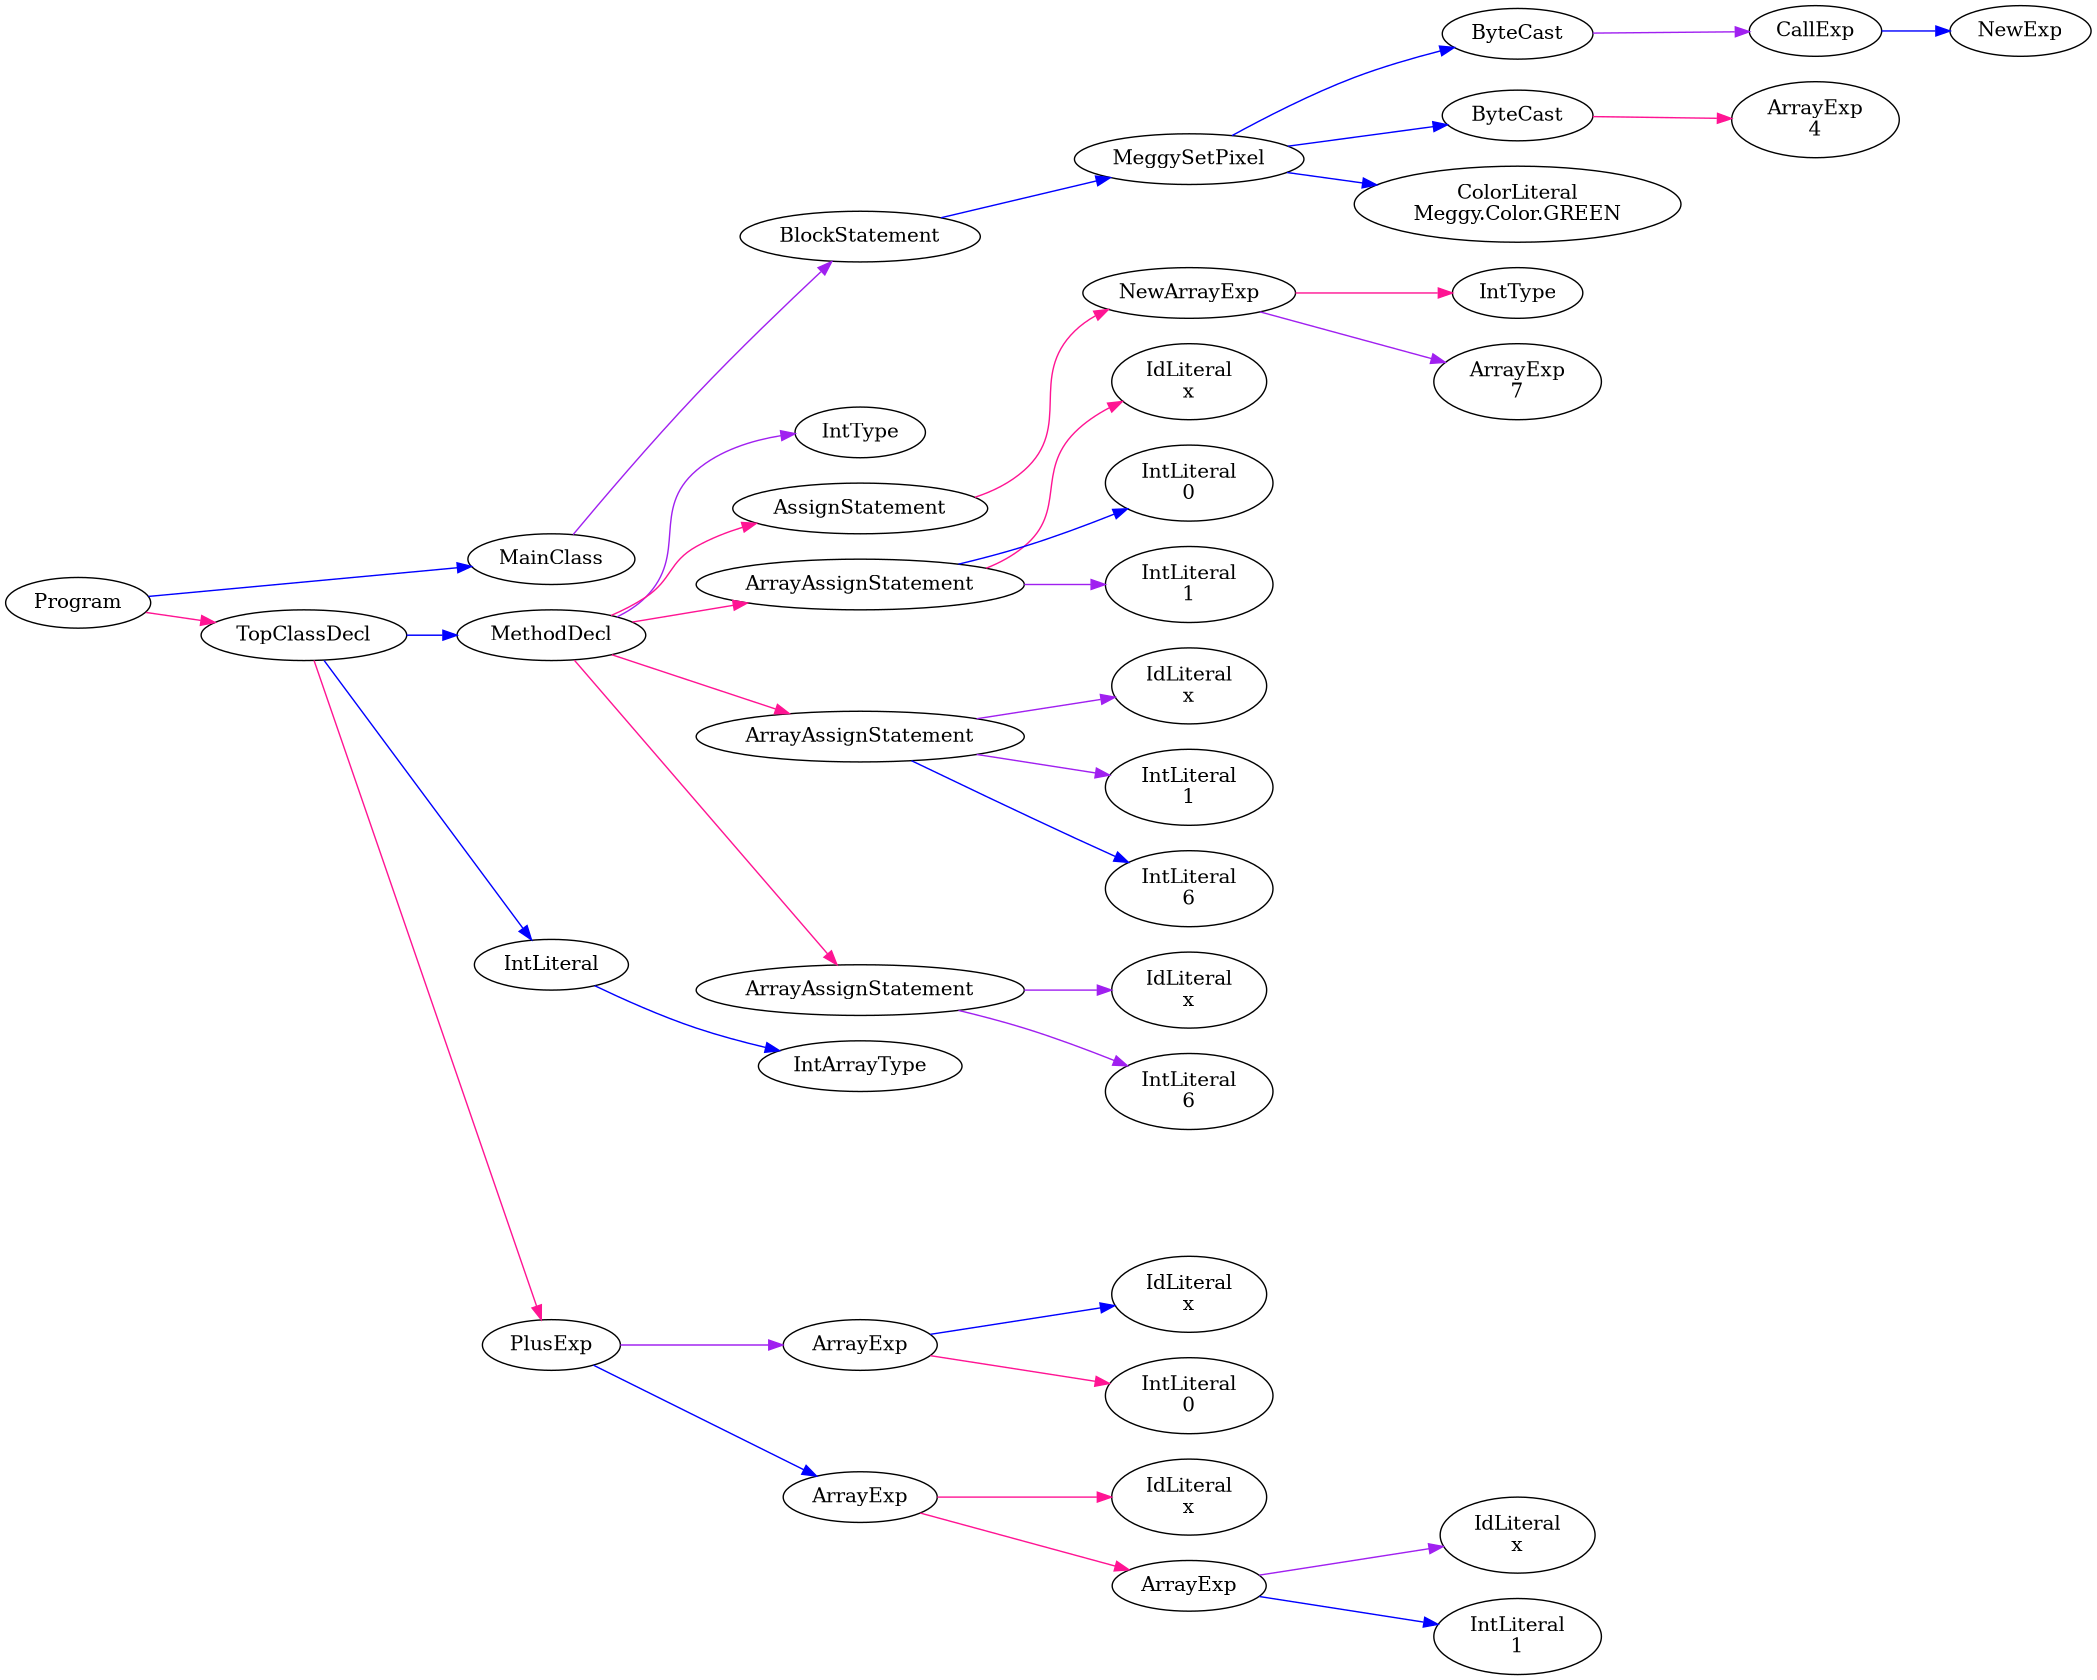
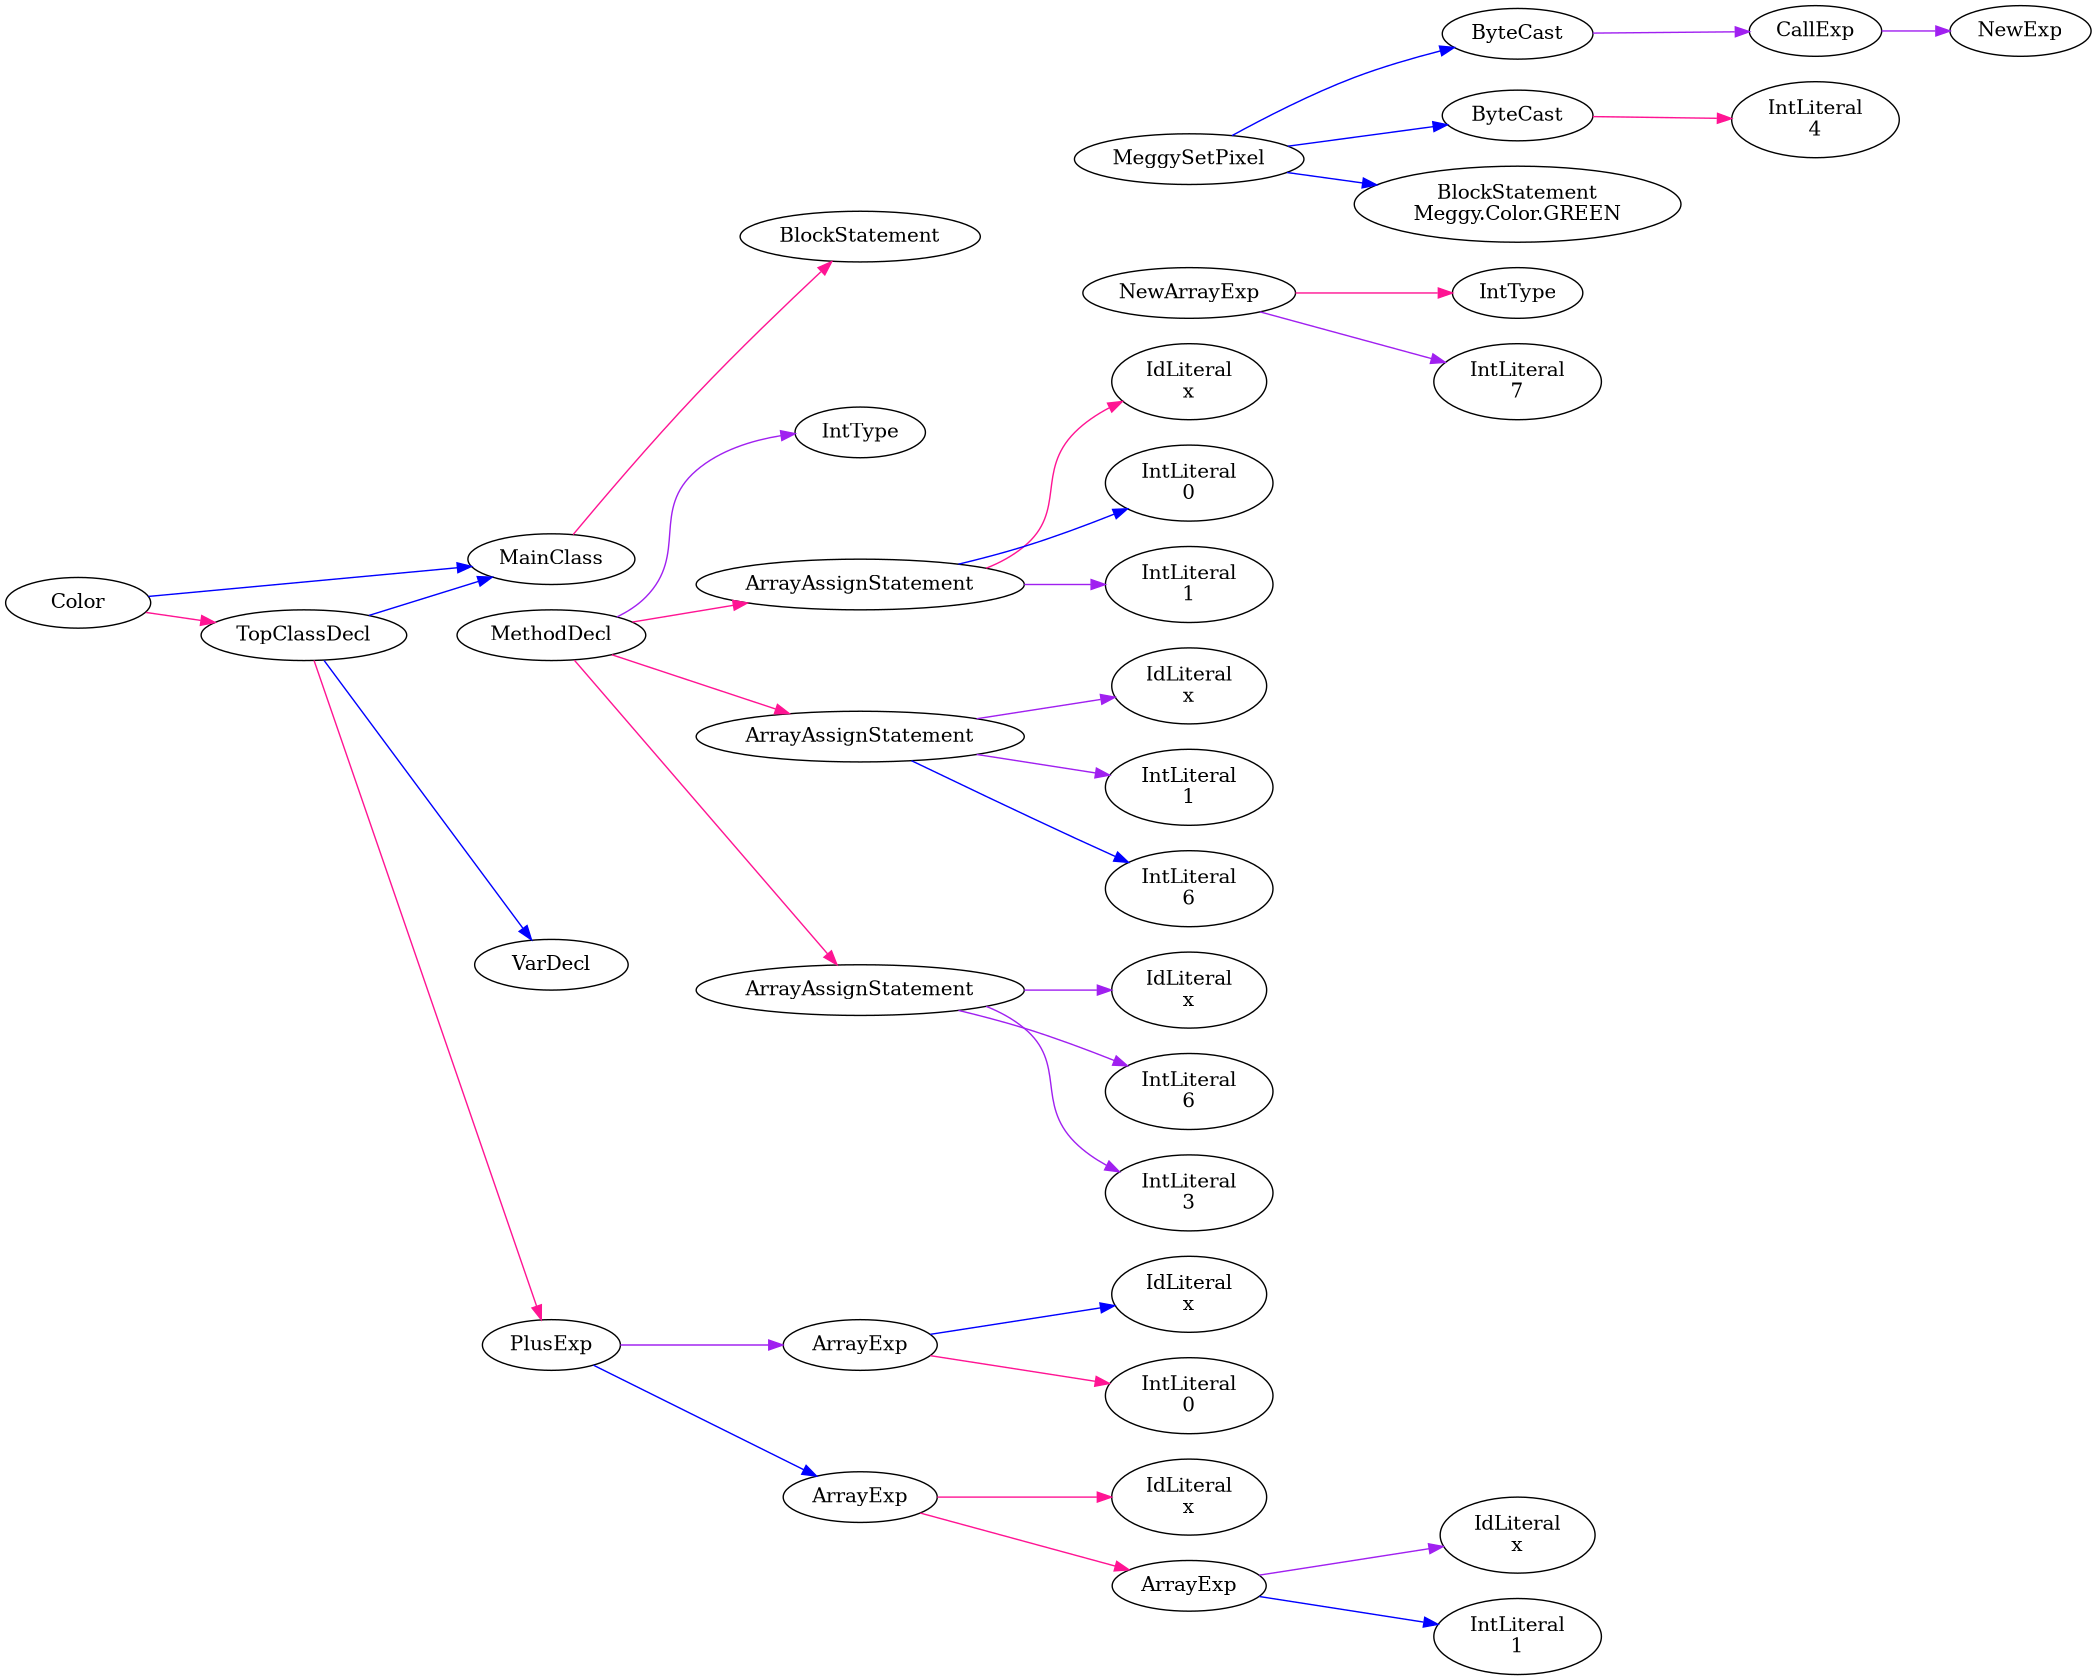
edge "CallExp" -> "NewExp": color blue -> purple
node "ArrayExp 4": label "ArrayExp 4" -> "IntLiteral 4"
edge "BlockStatement" -> "MeggySetPixel": removed
node "ColorLiteral Meggy.Color.GREEN": label "ColorLiteral Meggy.Color.GREEN" -> "BlockStatement Meggy.Color.GREEN"
node "ArrayExp 7": label "ArrayExp 7" -> "IntLiteral 7"
edge "MainClass" -> "BlockStatement": color purple -> deeppink
node "AssignStatement": removed
node "Program": label "Program" -> "Color"
edge "TopClassDecl" -> "MethodDecl": now "TopClassDecl" -> "MainClass"
node "IntLiteral": label "IntLiteral" -> "VarDecl"
node "IntArrayType": removed
node "IntLiteral 3": added
